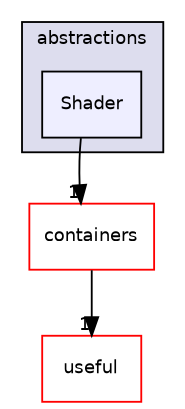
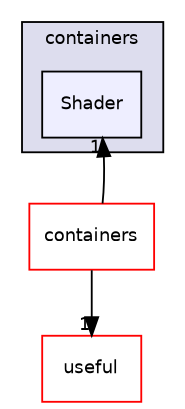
cluster "abstractions": label "abstractions" -> "containers"
edge "Shader" -> "containers": reversed
